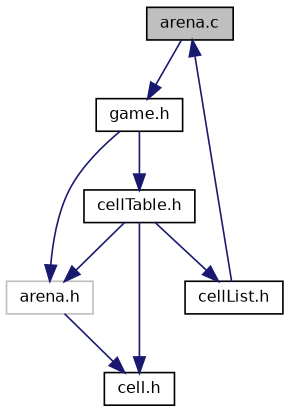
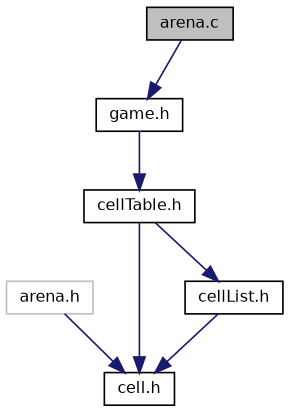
edge "cellList.h" -> "arena.c": now "cellList.h" -> "cell.h"
edge "game.h" -> "arena.h": removed
edge "cellTable.h" -> "arena.h": removed
